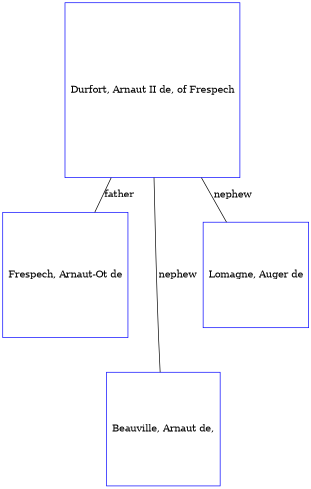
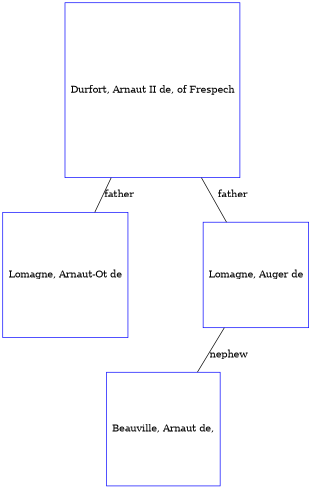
edge "Durfort, Arnaut II de, of Frespech" -- "Lomagne, Auger de": label "nephew" -> "father"
node "Frespech, Arnaut-Ot de": label "Frespech, Arnaut-Ot de" -> "Lomagne, Arnaut-Ot de"
edge "Durfort, Arnaut II de, of Frespech" -- "Beauville, Arnaut de,": now "Lomagne, Auger de" -- "Beauville, Arnaut de,"
